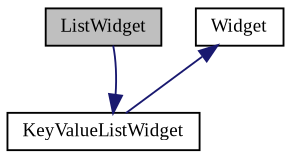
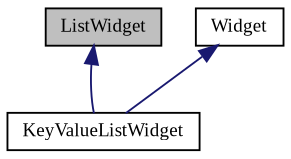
edge "ListWidget" -> "KeyValueListWidget": reversed
